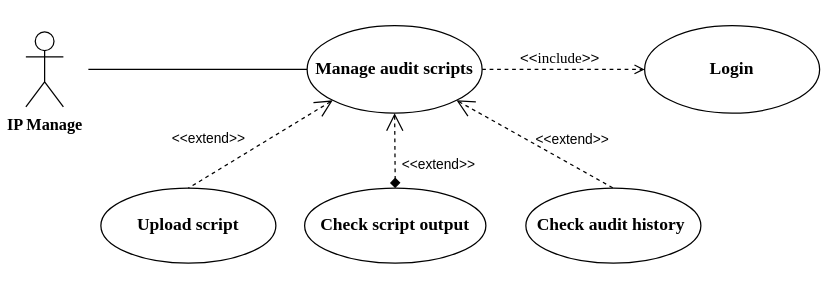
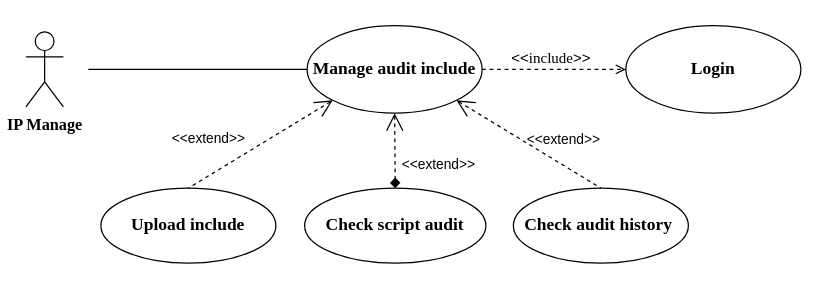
node "Manage audit scripts": label "Manage audit scripts" -> "Manage audit include"
node "Login": moved (732, 69) -> (713, 69)
node "Upload script": label "Upload script" -> "Upload include"
node "Check script output": label "Check script output" -> "Check script audit"
node "Check audit history": moved (613, 226) -> (601, 226)
